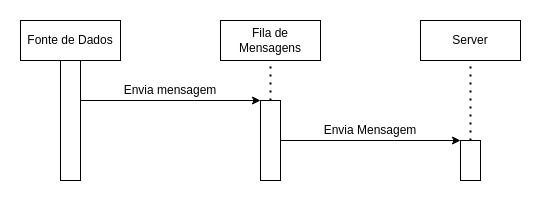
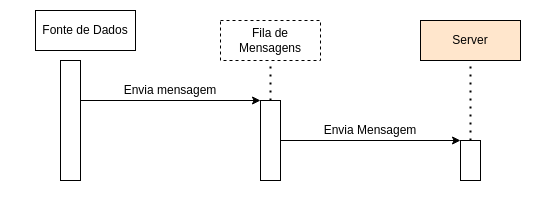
node "Fonte de Dados": moved (71, 41) -> (86, 31)
node "Fila de Mensagens": style solid -> dashed
node "Server": fillcolor #ffffff -> #ffe6cc
